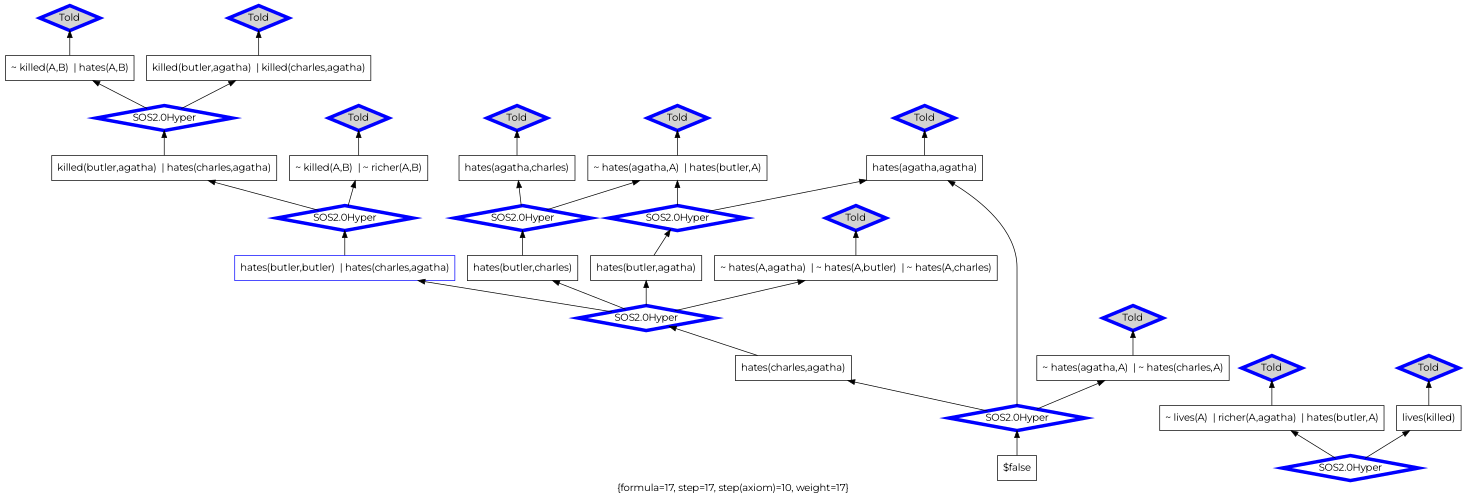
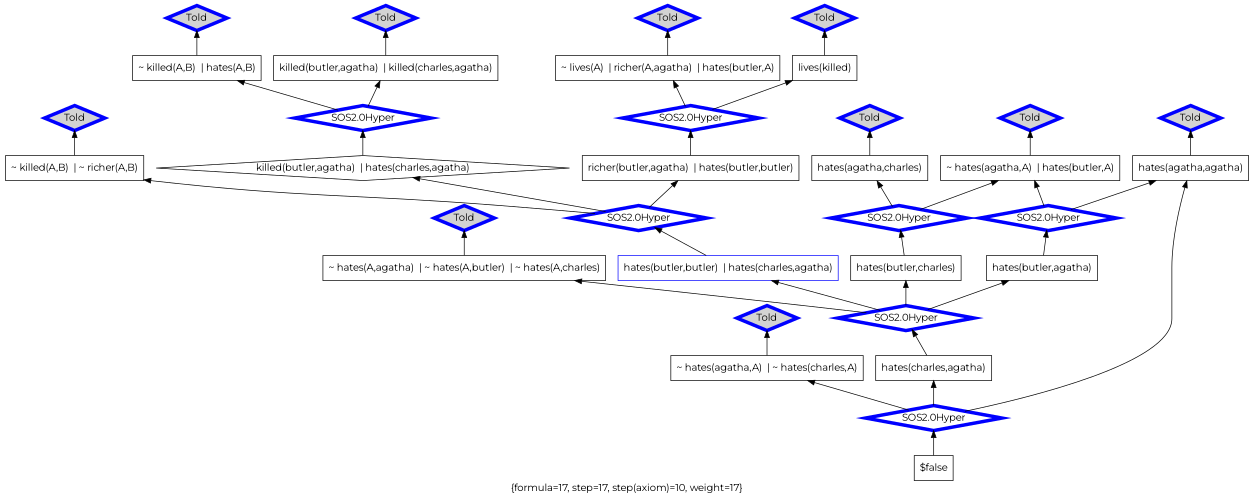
node "killed(butler,agatha)  | hates(charles,agatha)": shape box -> diamond
node "richer(butler,agatha)  | hates(butler,butler)": added
